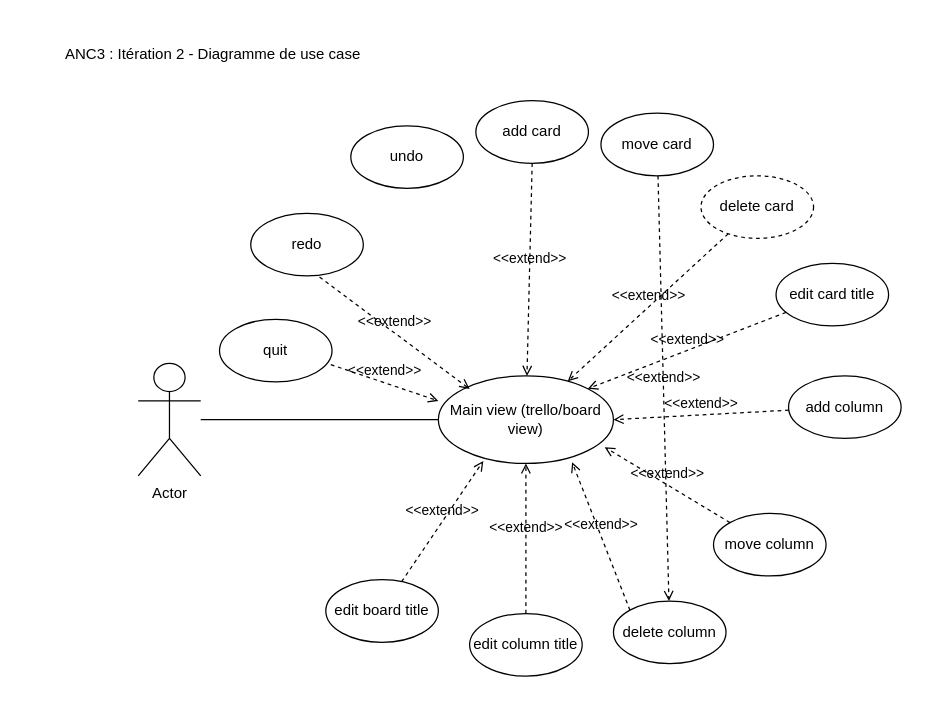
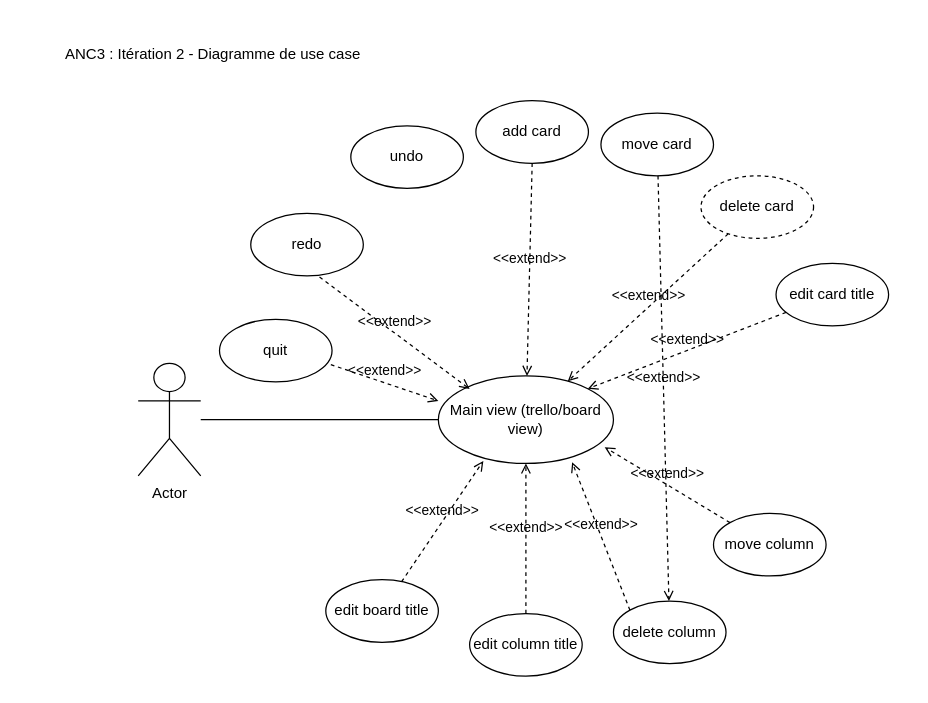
node "add column": removed
edge "add column" -> "Main view (trello/board view)": removed, label "<<extend>>"
